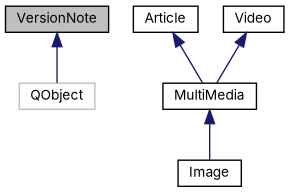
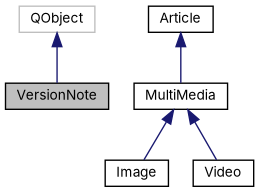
edge "MultiMedia" -> "Video": reversed
edge "QObject" -> "VersionNote": reversed
